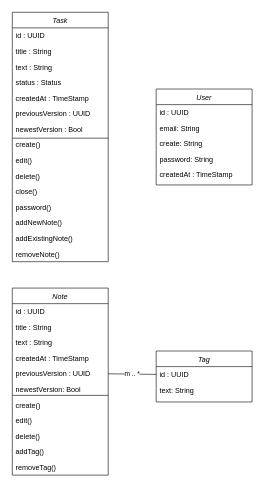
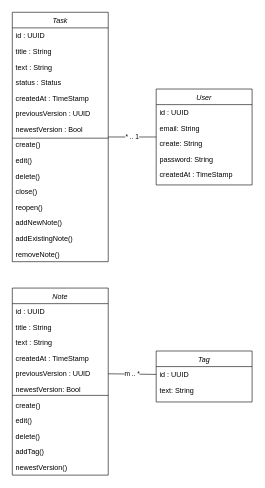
edge "Task" -- "User": added, label "* .. 1"
node "password()": label "password()" -> "reopen()"
node "removeTag()": label "removeTag()" -> "newestVersion()"
